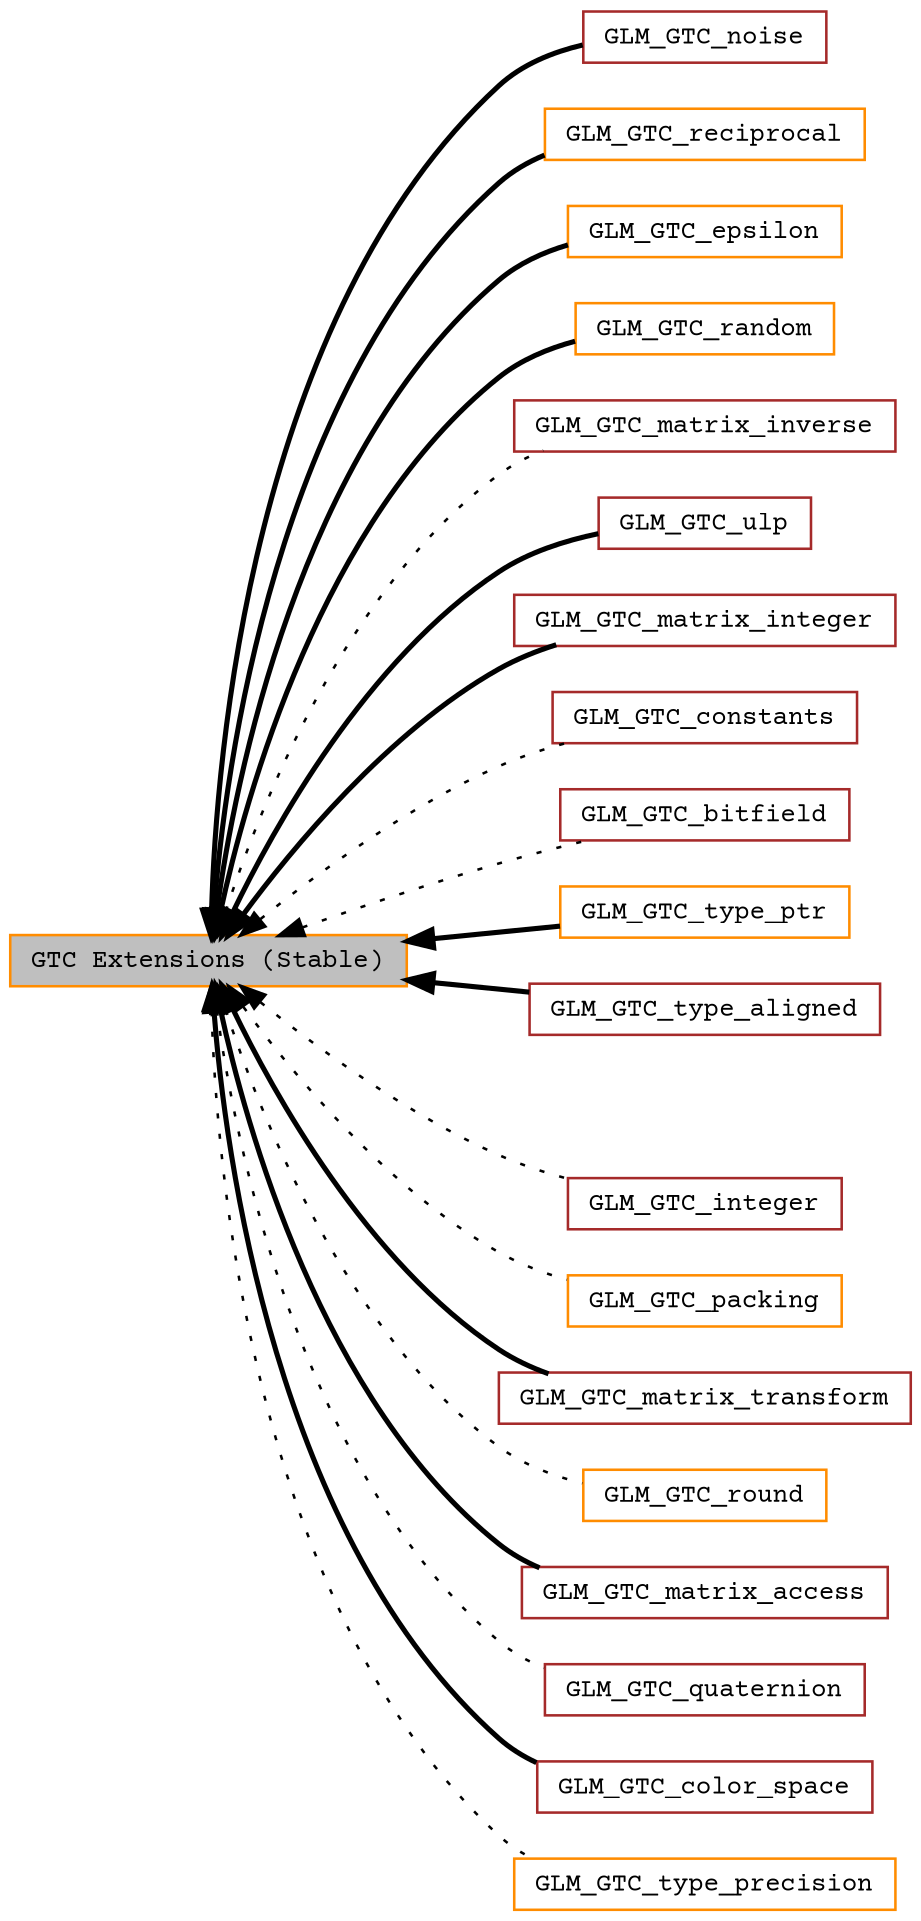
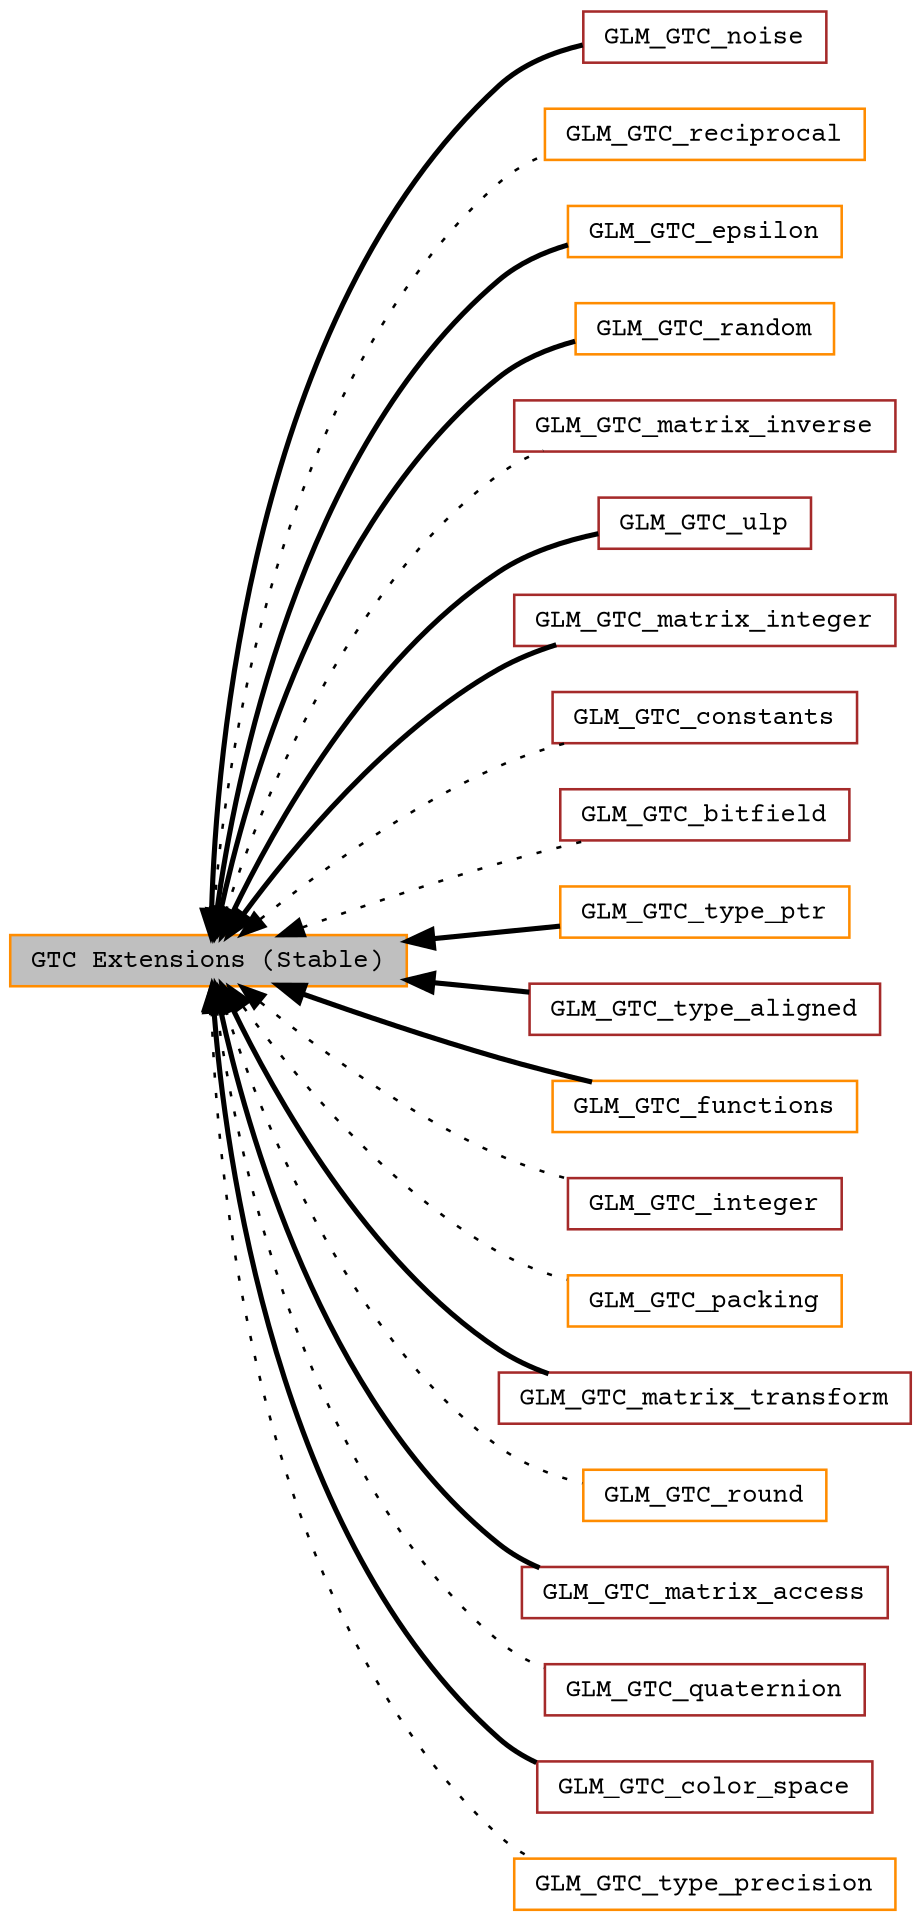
edge "GLM_GTC_reciprocal" -> "GTC Extensions (Stable)": style bold -> dotted
node "GLM_GTC_functions": added
